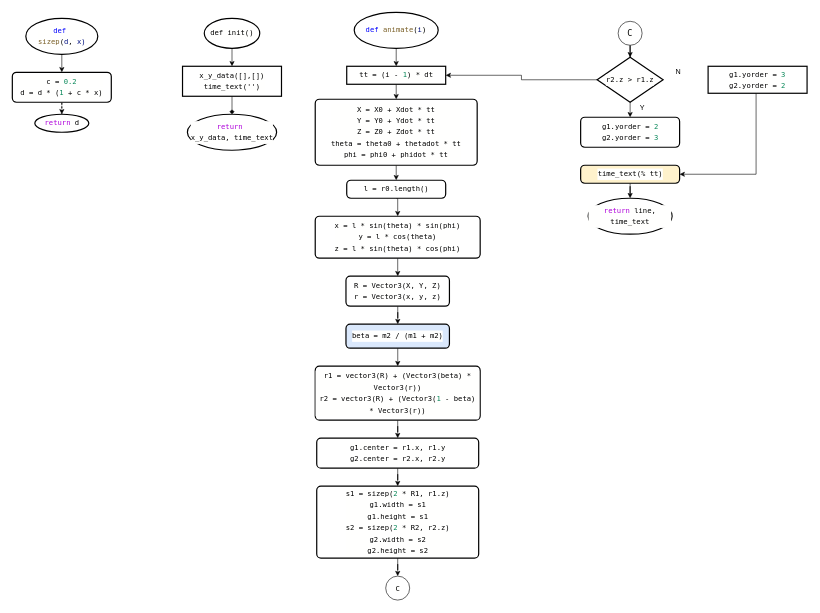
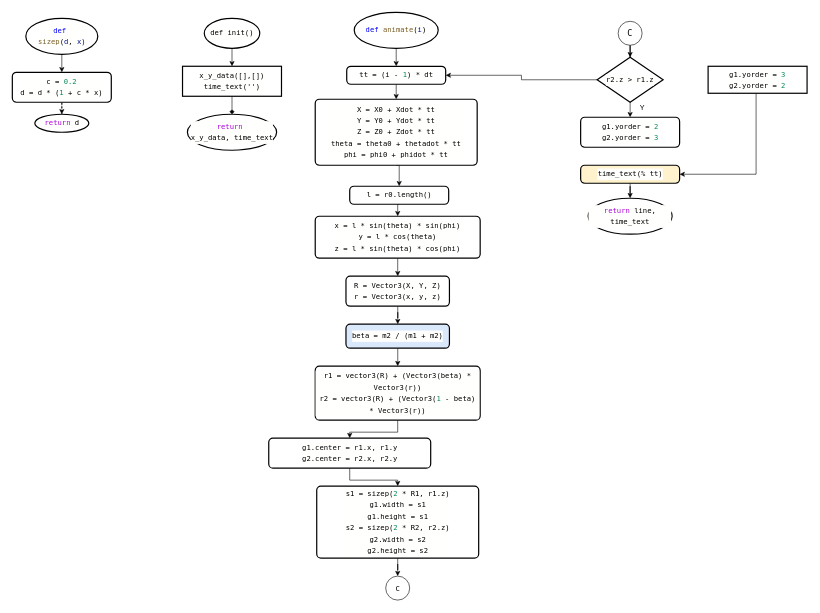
node "N": removed
node "tt = (i - 1) * dt": shape rectangle -> rounded rectangle
node "l = r0.length()": moved (396, 189) -> (399, 195)
node "g1.center = r1.x, r1.y g2.center = r2.x, r2.y": moved (398, 453) -> (350, 453)
